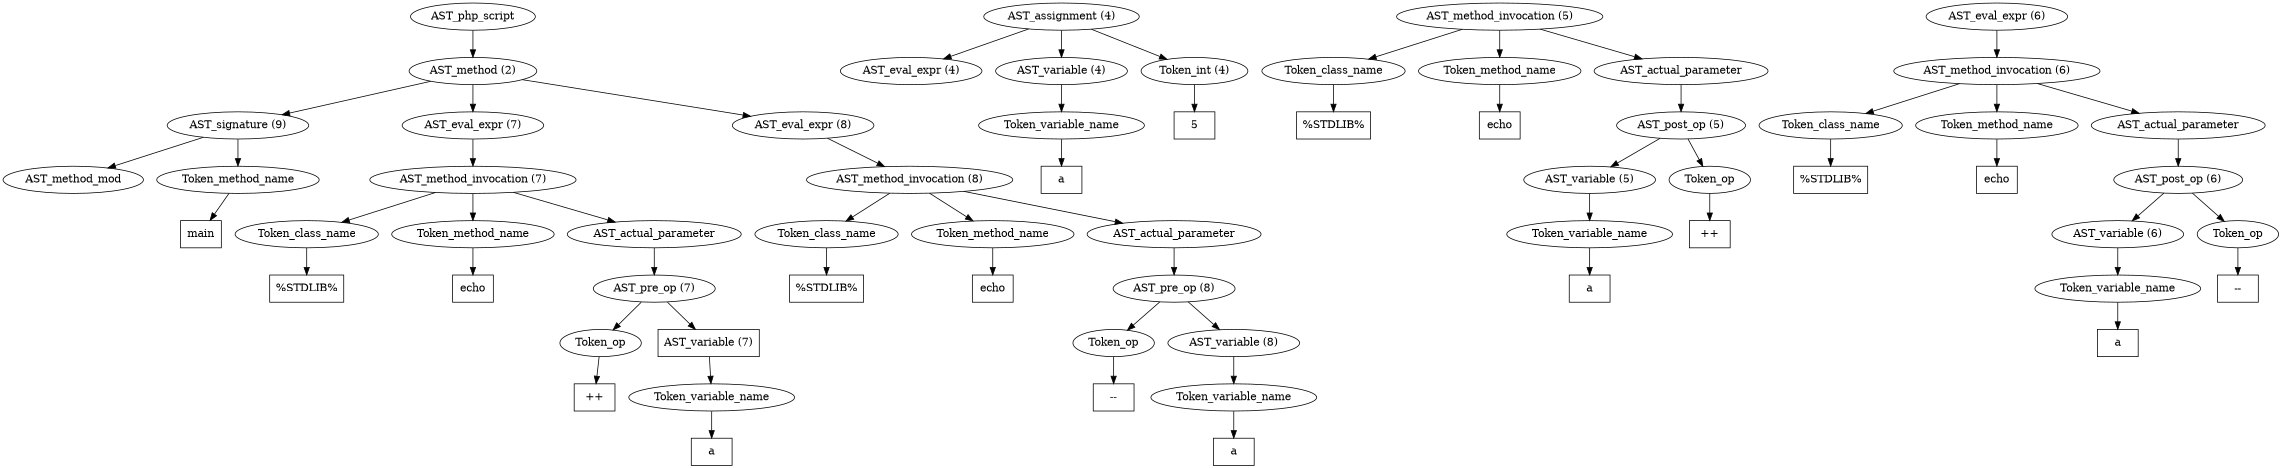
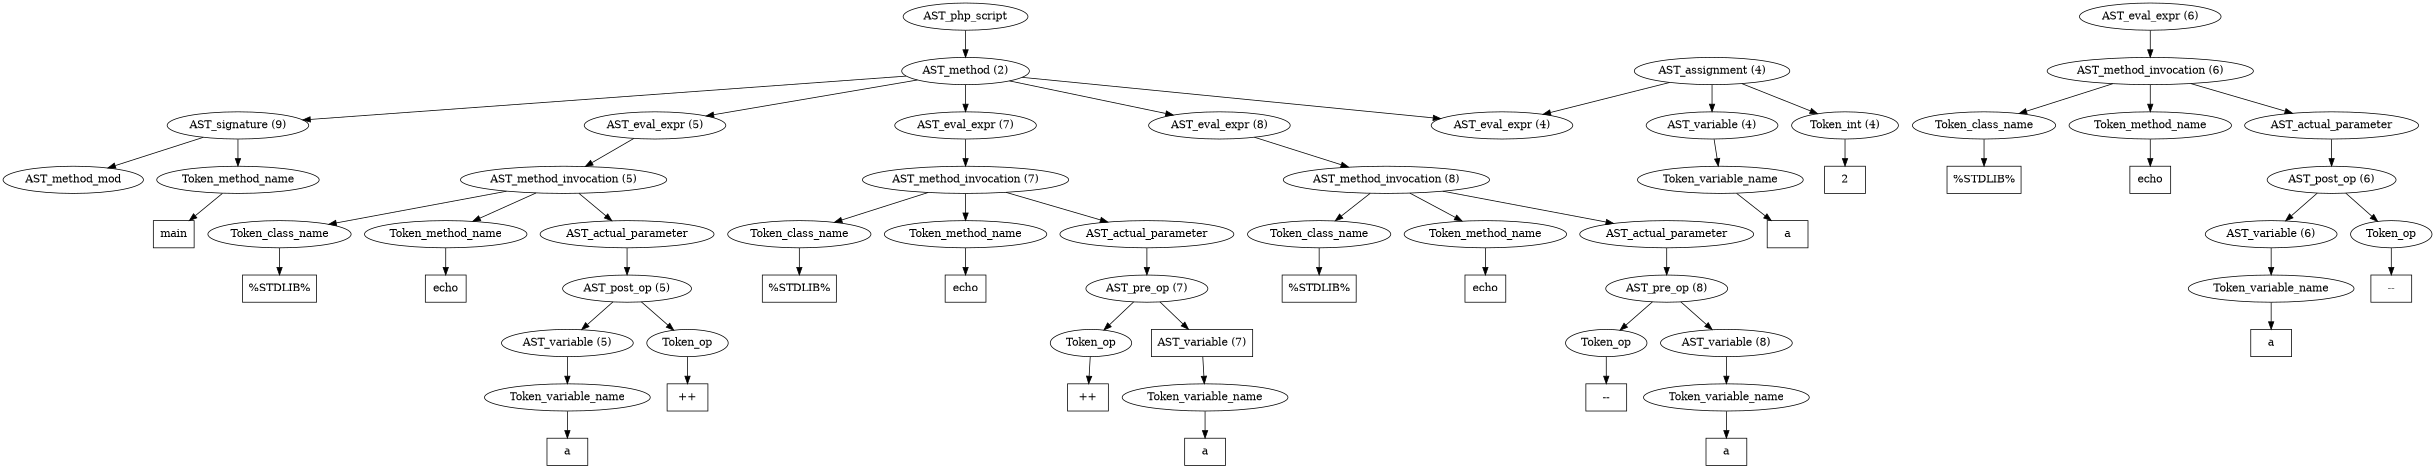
edge "AST_method (2)" -> "AST_eval_expr (4)": added
node "AST_eval_expr (5)": added
node "5": label "5" -> "2"
